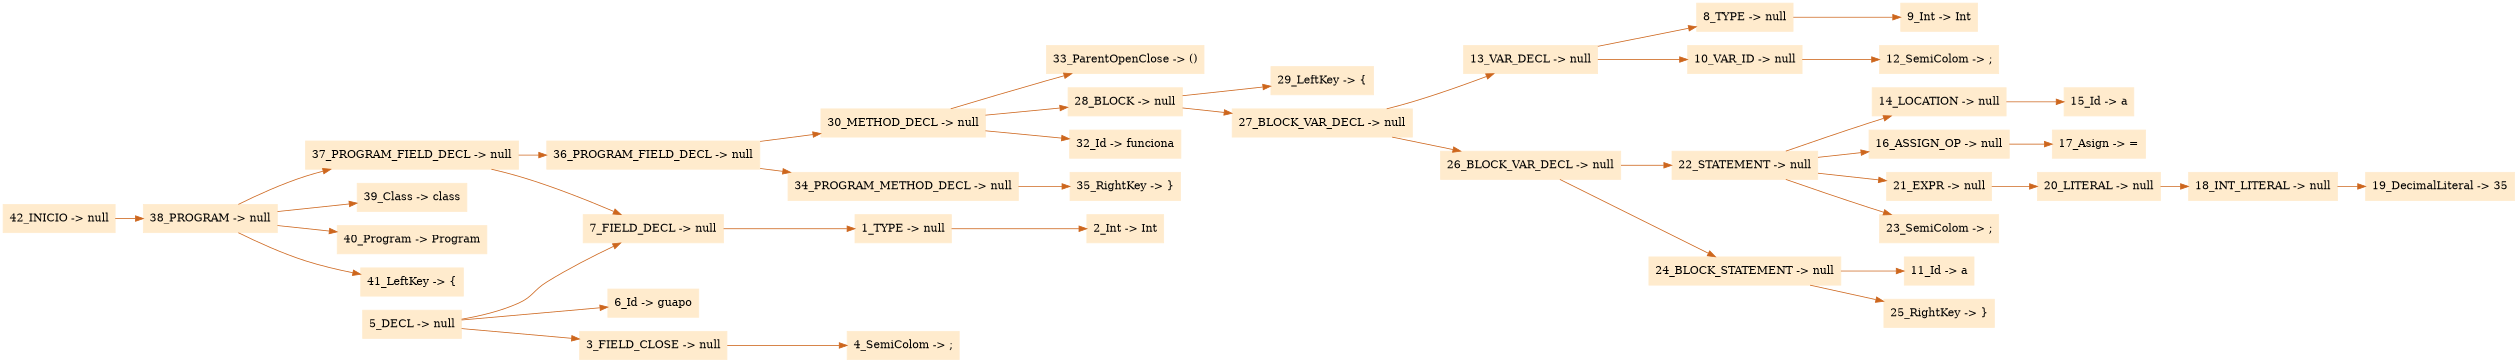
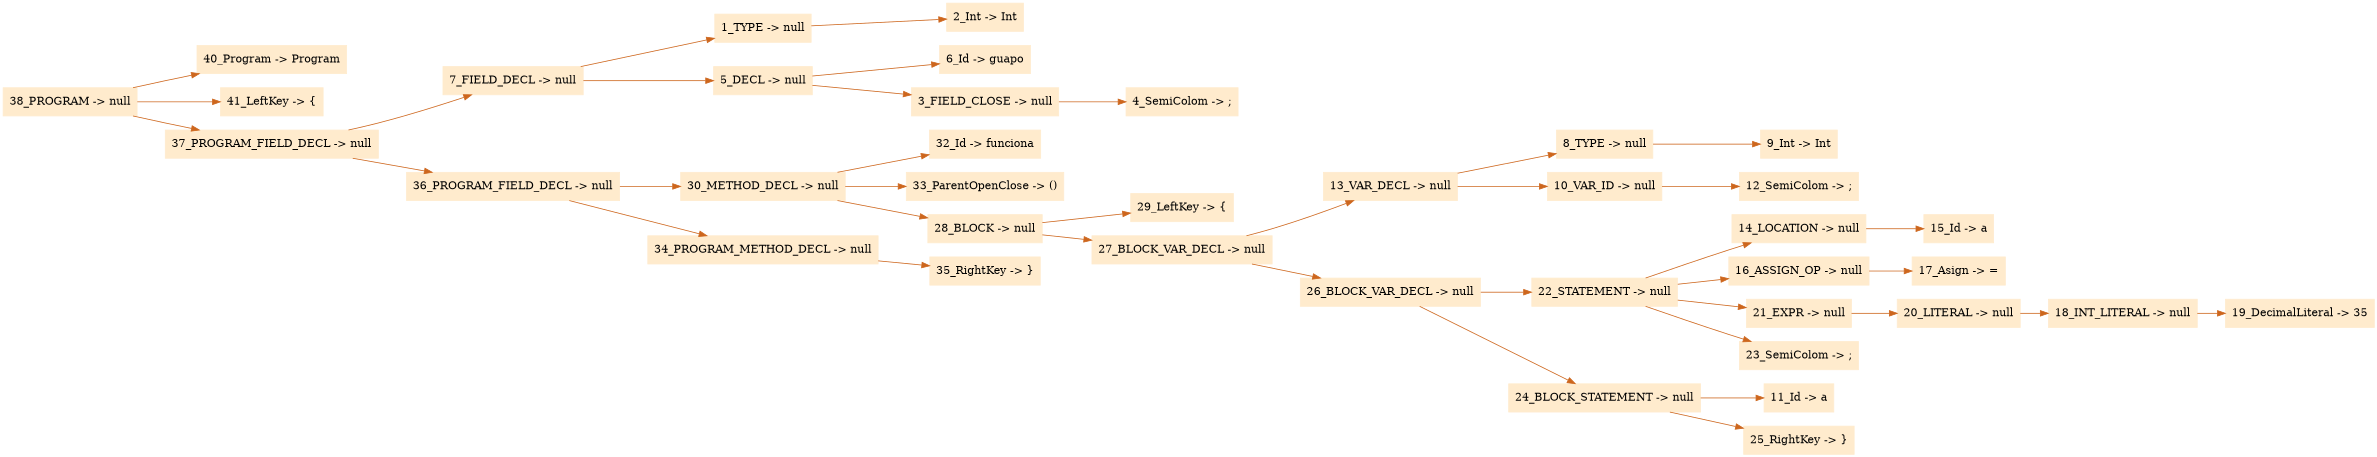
node "39_Class -> class": removed
node "42_INICIO -> null": removed
edge "5_DECL -> null" -> "7_FIELD_DECL -> null": reversed
